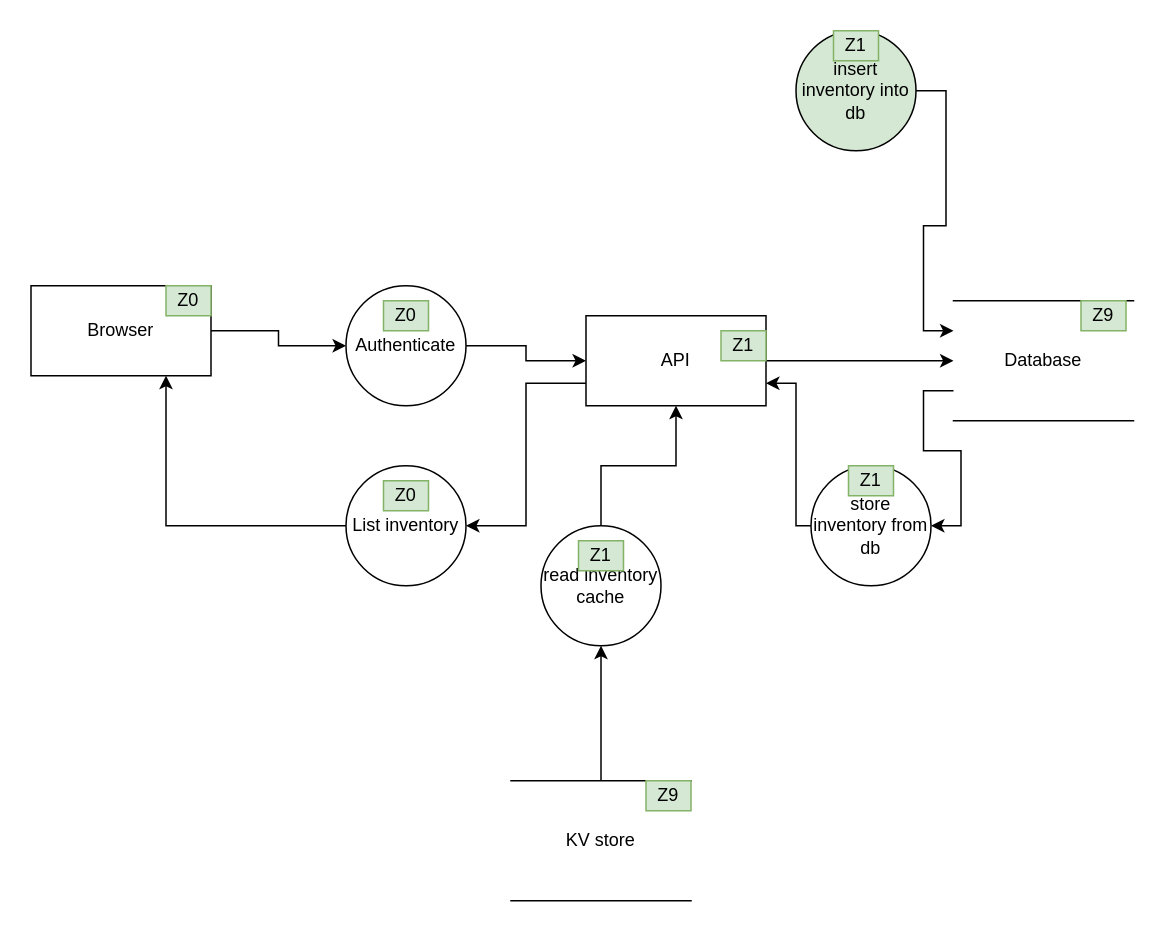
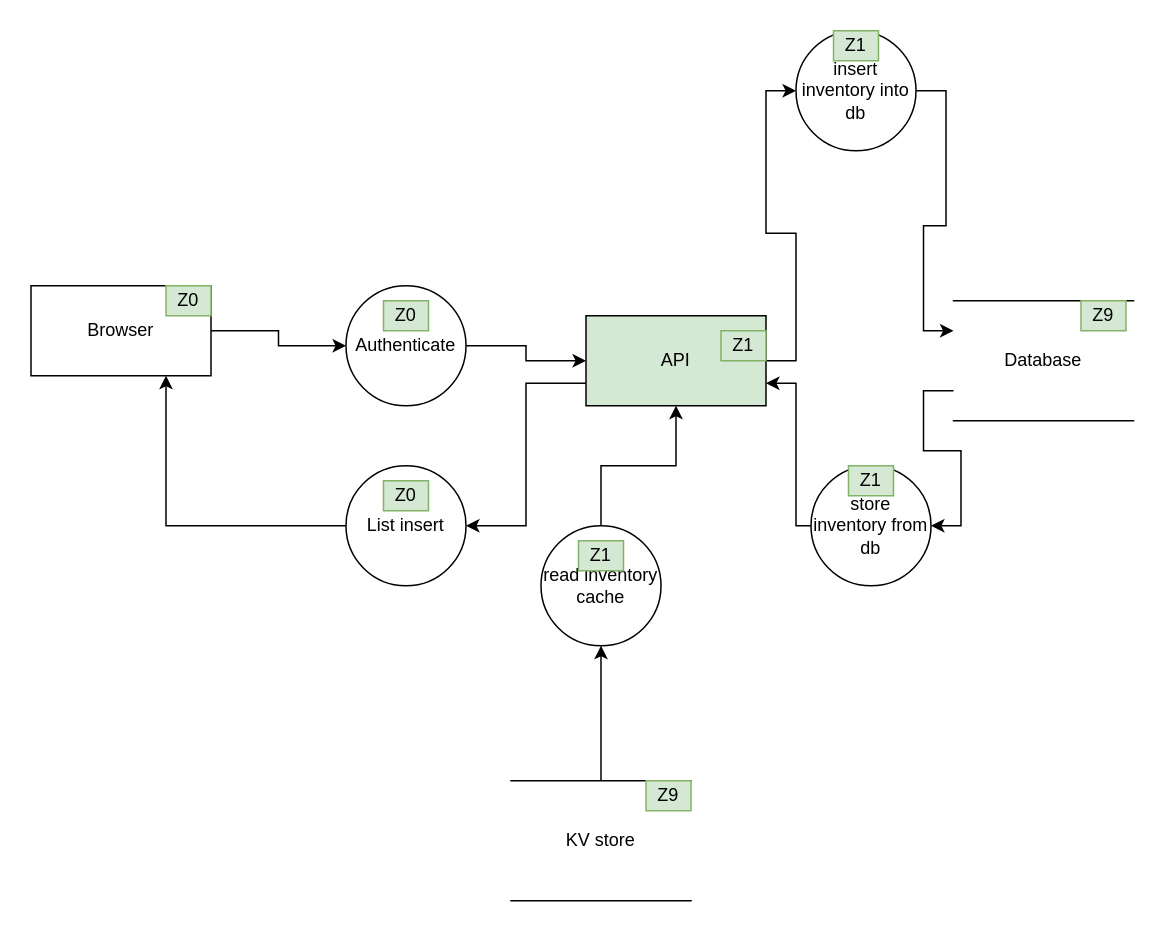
node "insert inventory into db": fillcolor #d5e8d4 -> #ffffff
node "API": fillcolor #ffffff -> #d5e8d4
edge "API" -> "Database": now "API" -> "insert inventory into db"
node "List inventory": label "List inventory" -> "List insert"
